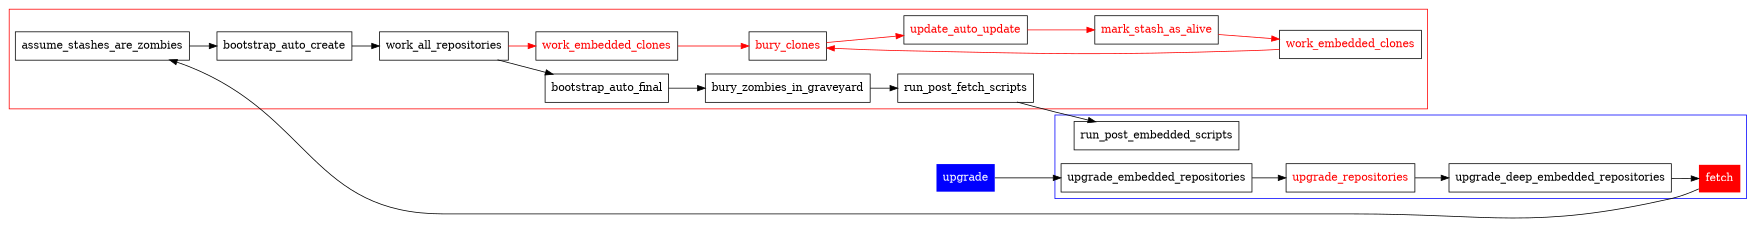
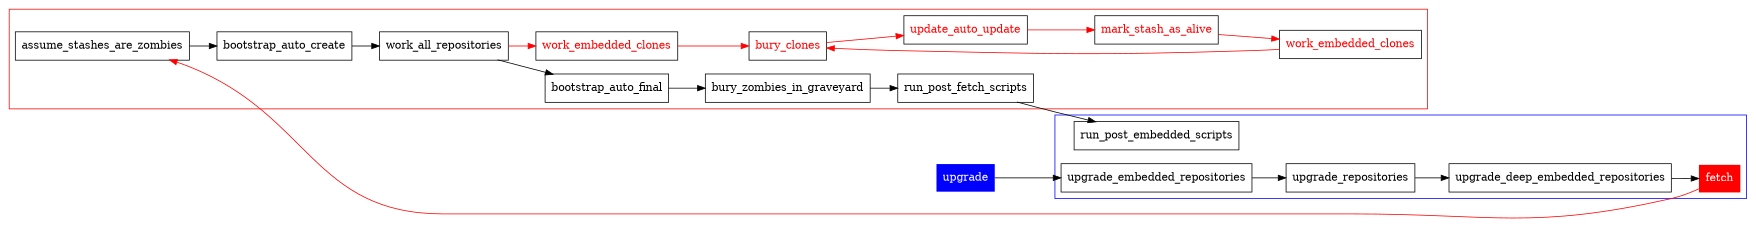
node "upgrade_repositories": fontcolor red -> black
edge "fetch" -> "assume_stashes_are_zombies": color black -> red
